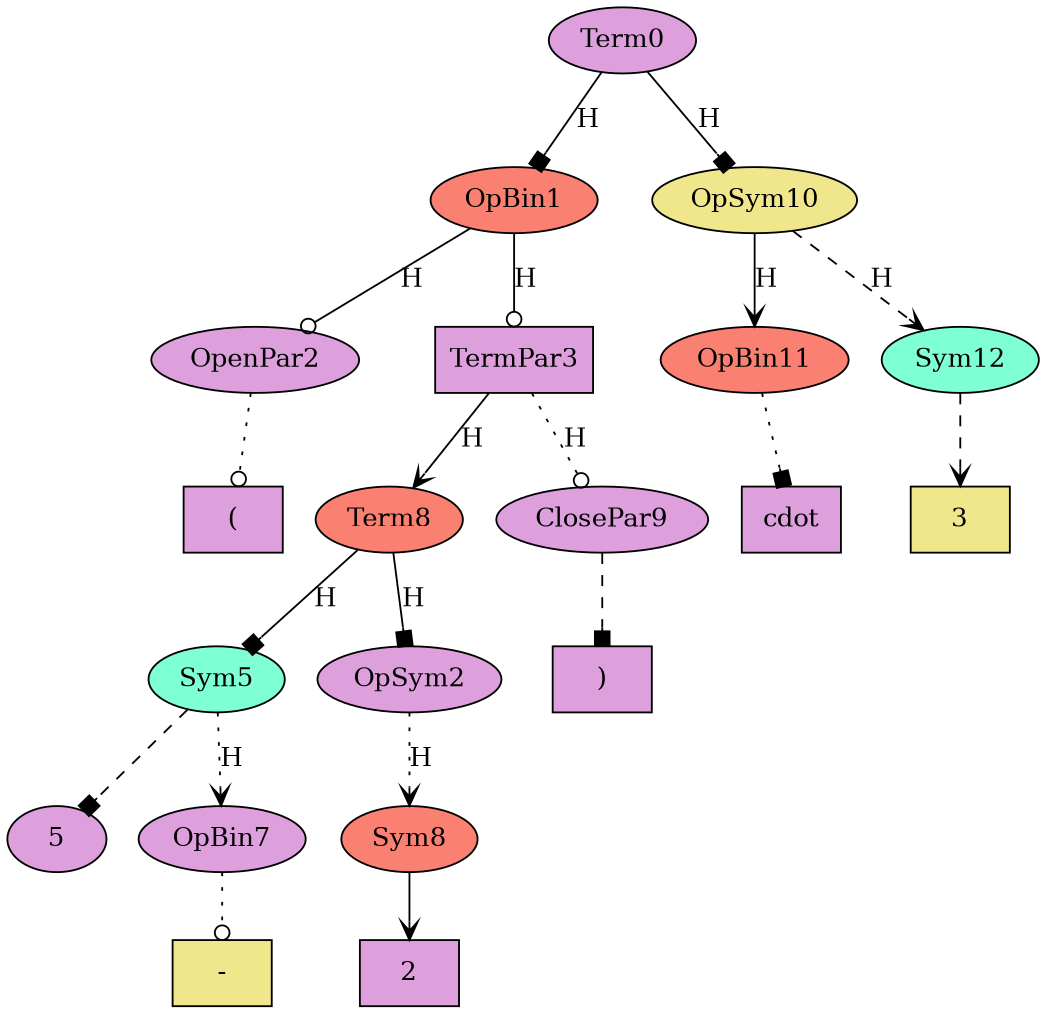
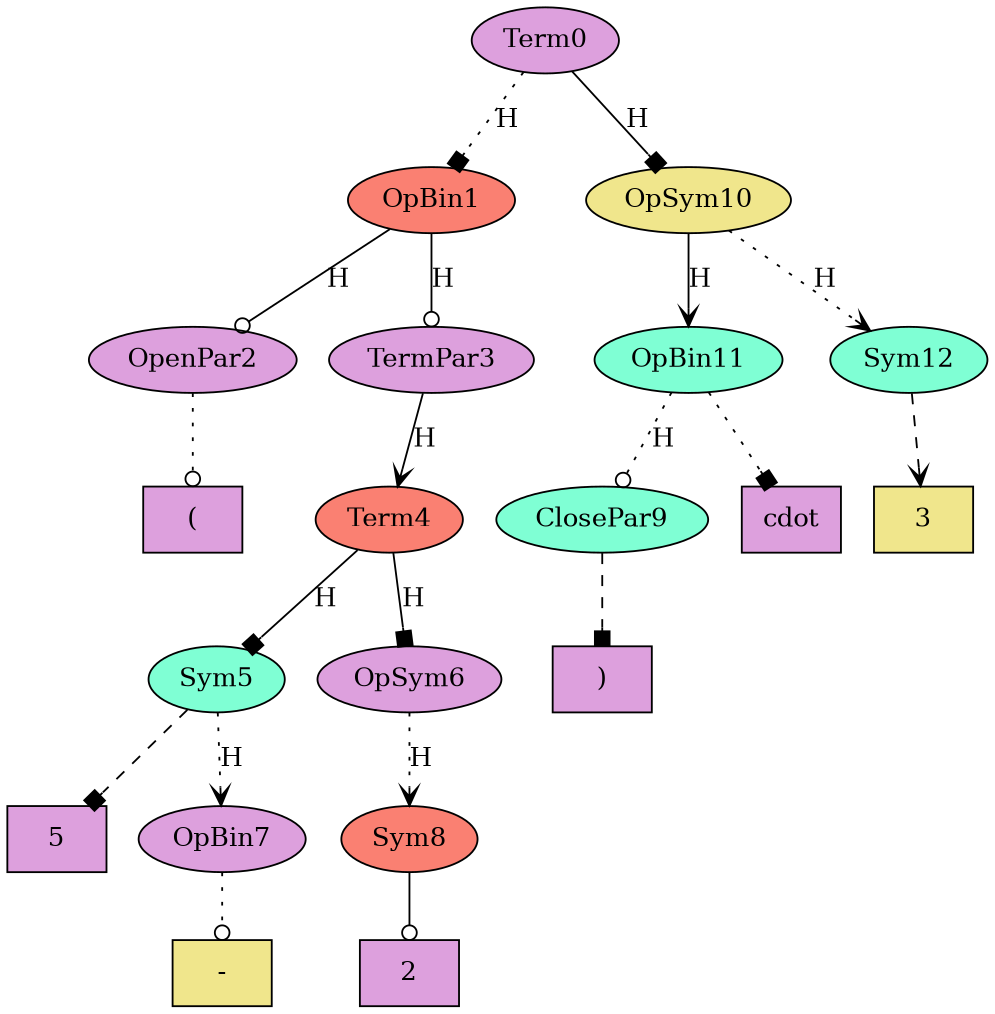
edge "Term0" -> "OpBin1": style solid -> dotted
edge "OpSym10" -> "Sym12": style dashed -> dotted
node "TermPar3": shape box -> ellipse
node "OpBin11": fillcolor salmon -> aquamarine
edge "TermPar3" -> "ClosePar9": now "OpBin11" -> "ClosePar9"
node "Term8": label "Term8" -> "Term4"
node "ClosePar9": fillcolor plum -> aquamarine
node "OpSym2": label "OpSym2" -> "OpSym6"
node "5": shape ellipse -> box
edge "Sym8" -> "2": arrowhead vee -> odot
